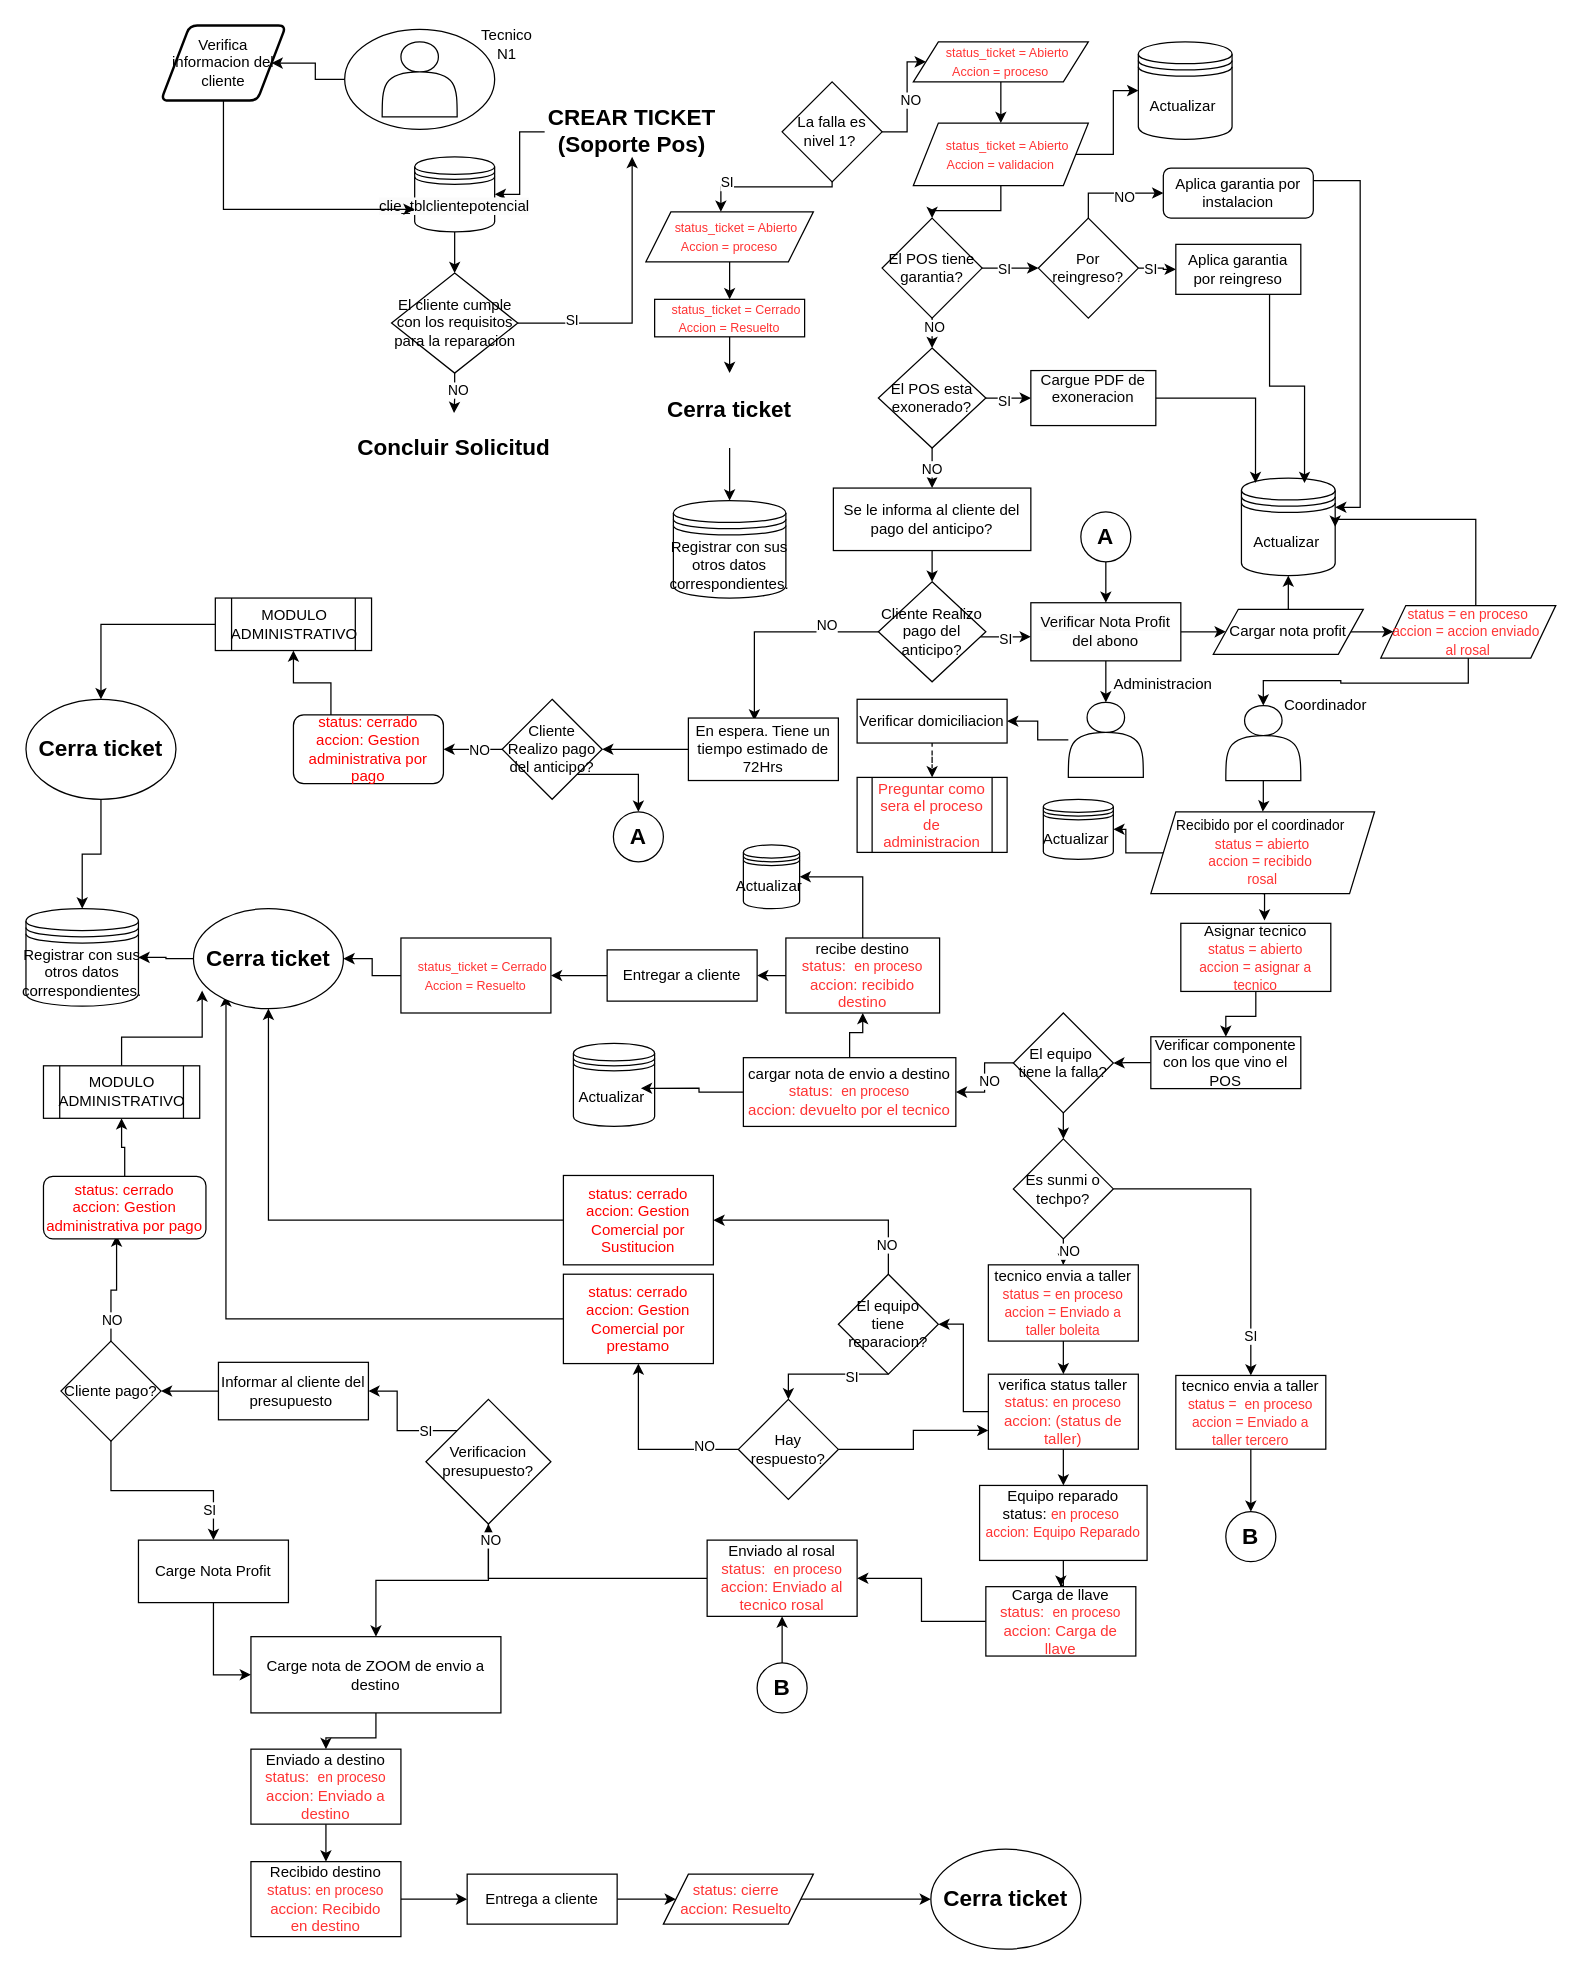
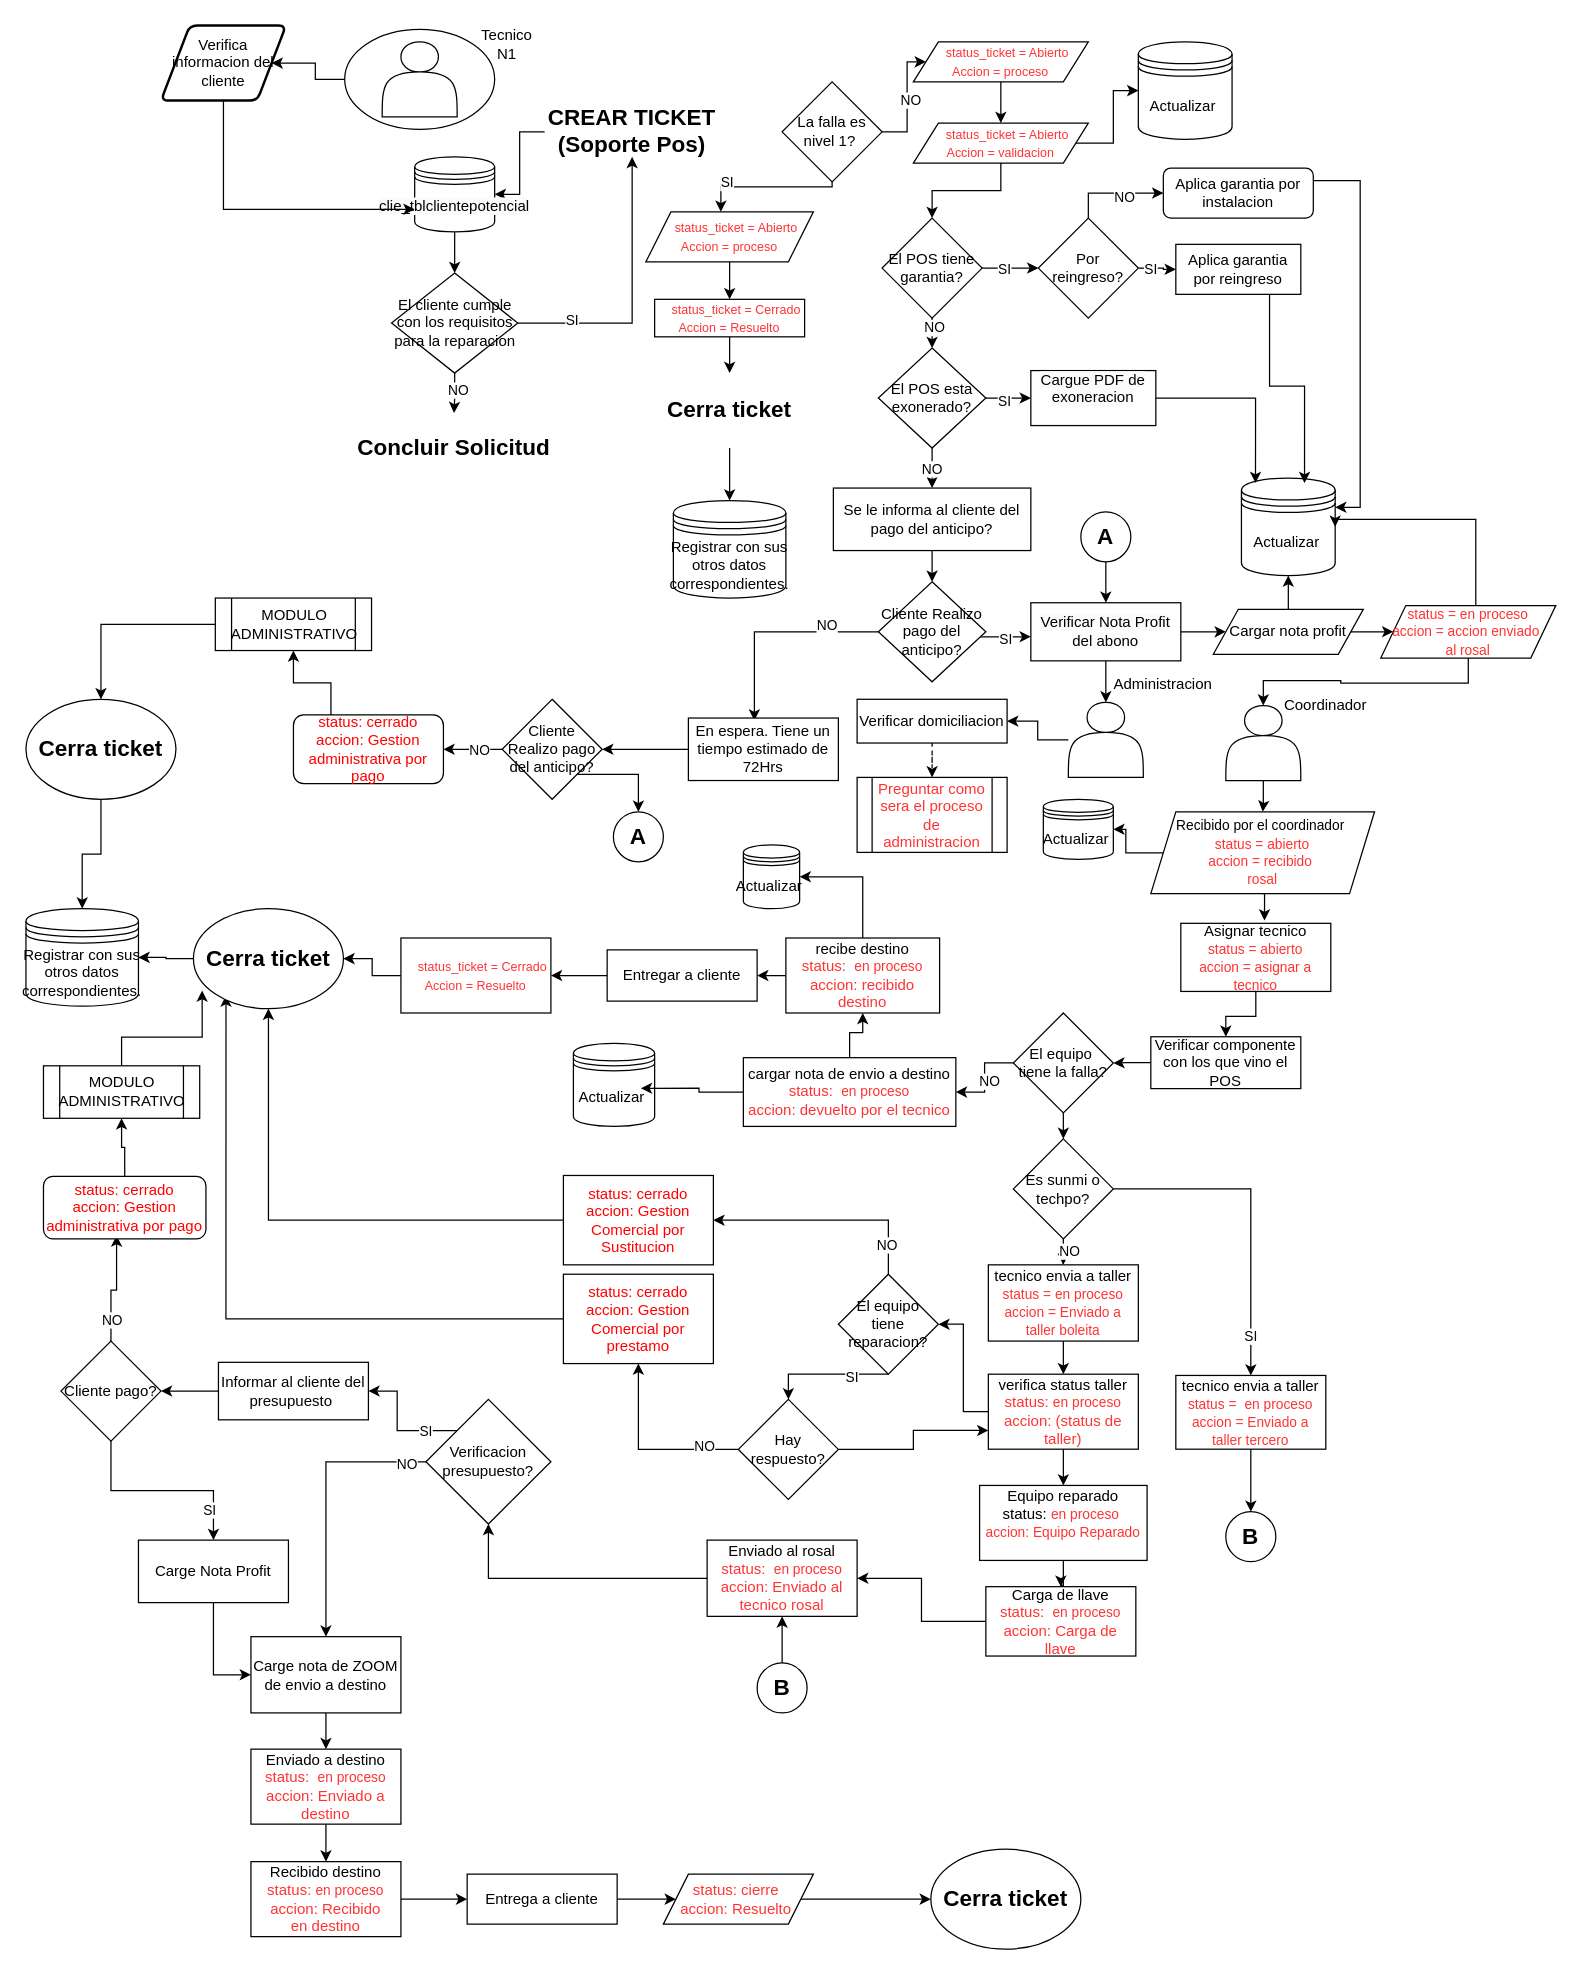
node "status_ticket = Abierto Accion = validacion": size 175x63 -> 175x40
node "Carge nota de ZOOM de envio a destino": size 250x76 -> 150x76
